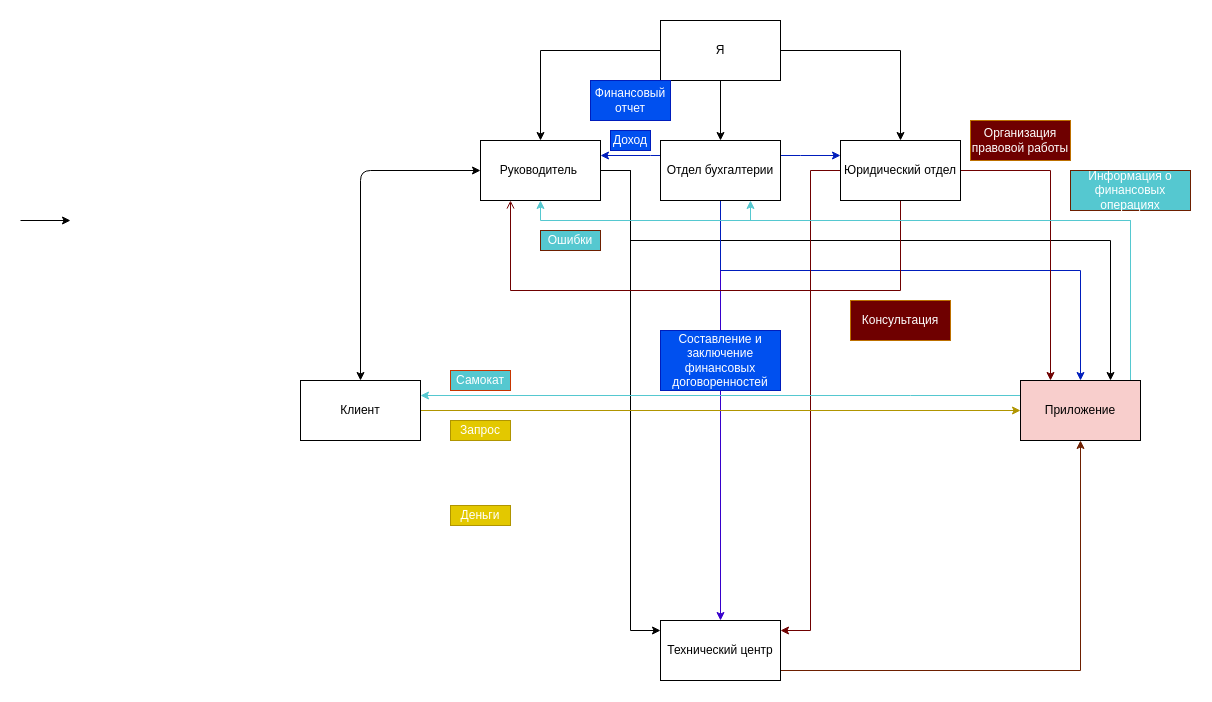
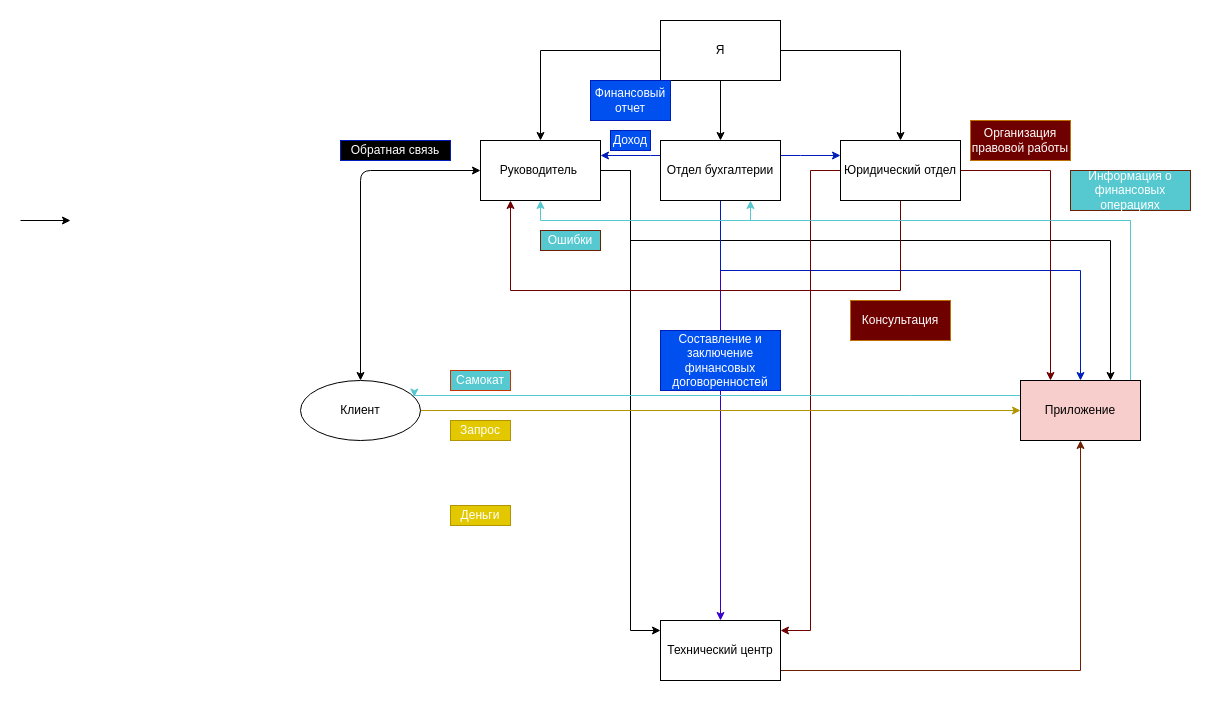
node "Обратная связь": added
edge "Юридический отдел" -> "Руководитель": arrowhead open -> classic
node "Клиент": shape rectangle -> ellipse
